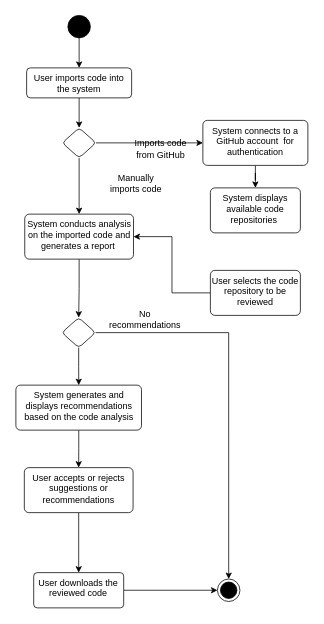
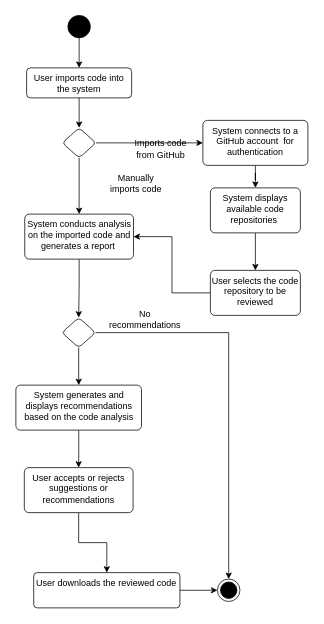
edge "System displays available code repositories" -> "User selects the code repository to be reviewed": added
node "User downloads the reviewed code": size 90x35 -> 146x35
